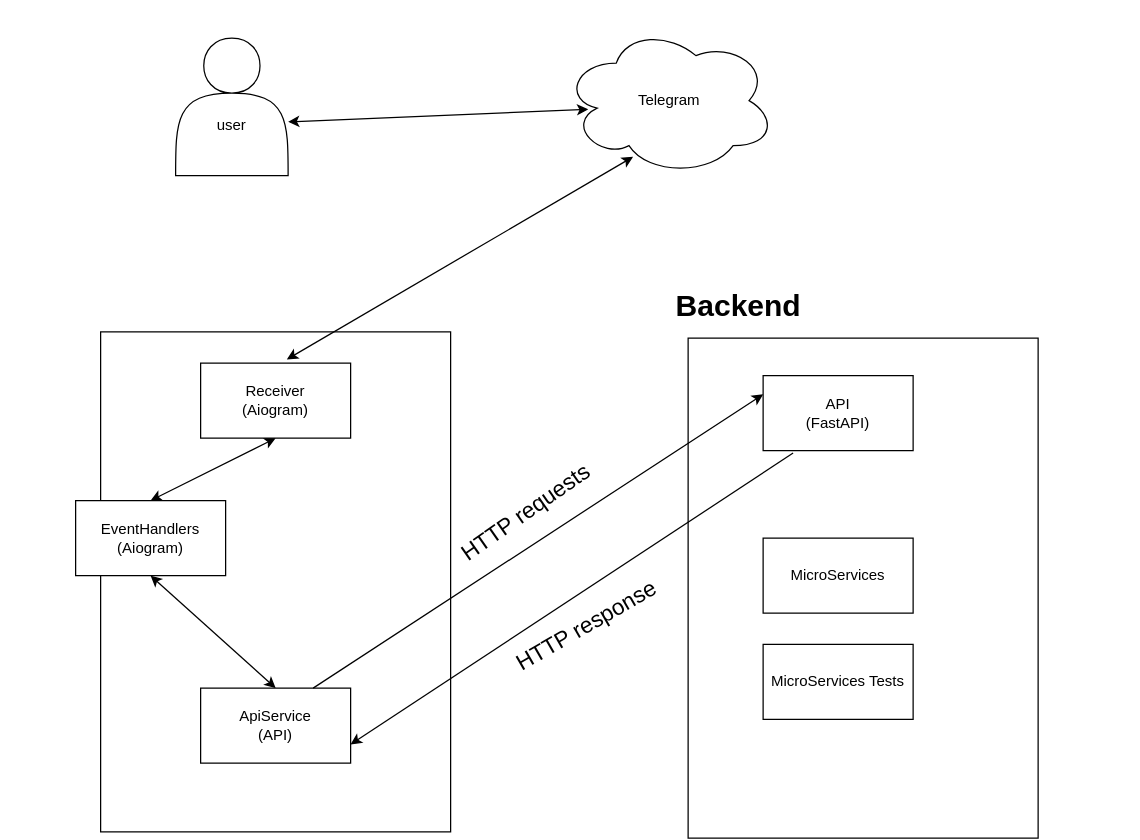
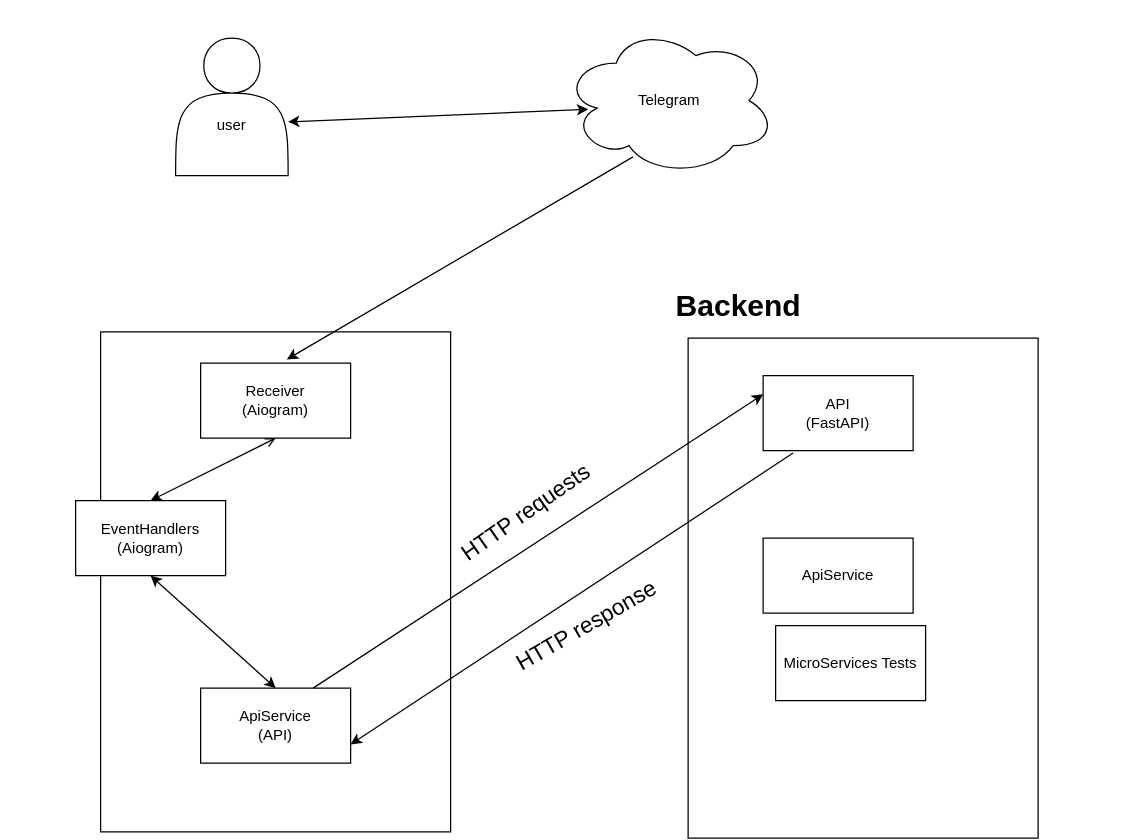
edge "Telegram" -- "Receiver (Aiogram)": arrowhead classic -> none
edge "Receiver (Aiogram)" -- "EventHandlers (Aiogram)": arrowhead classic -> open
node "MicroServices": label "MicroServices" -> "ApiService"
node "MicroServices Tests": moved (838, 682) -> (851, 663)
